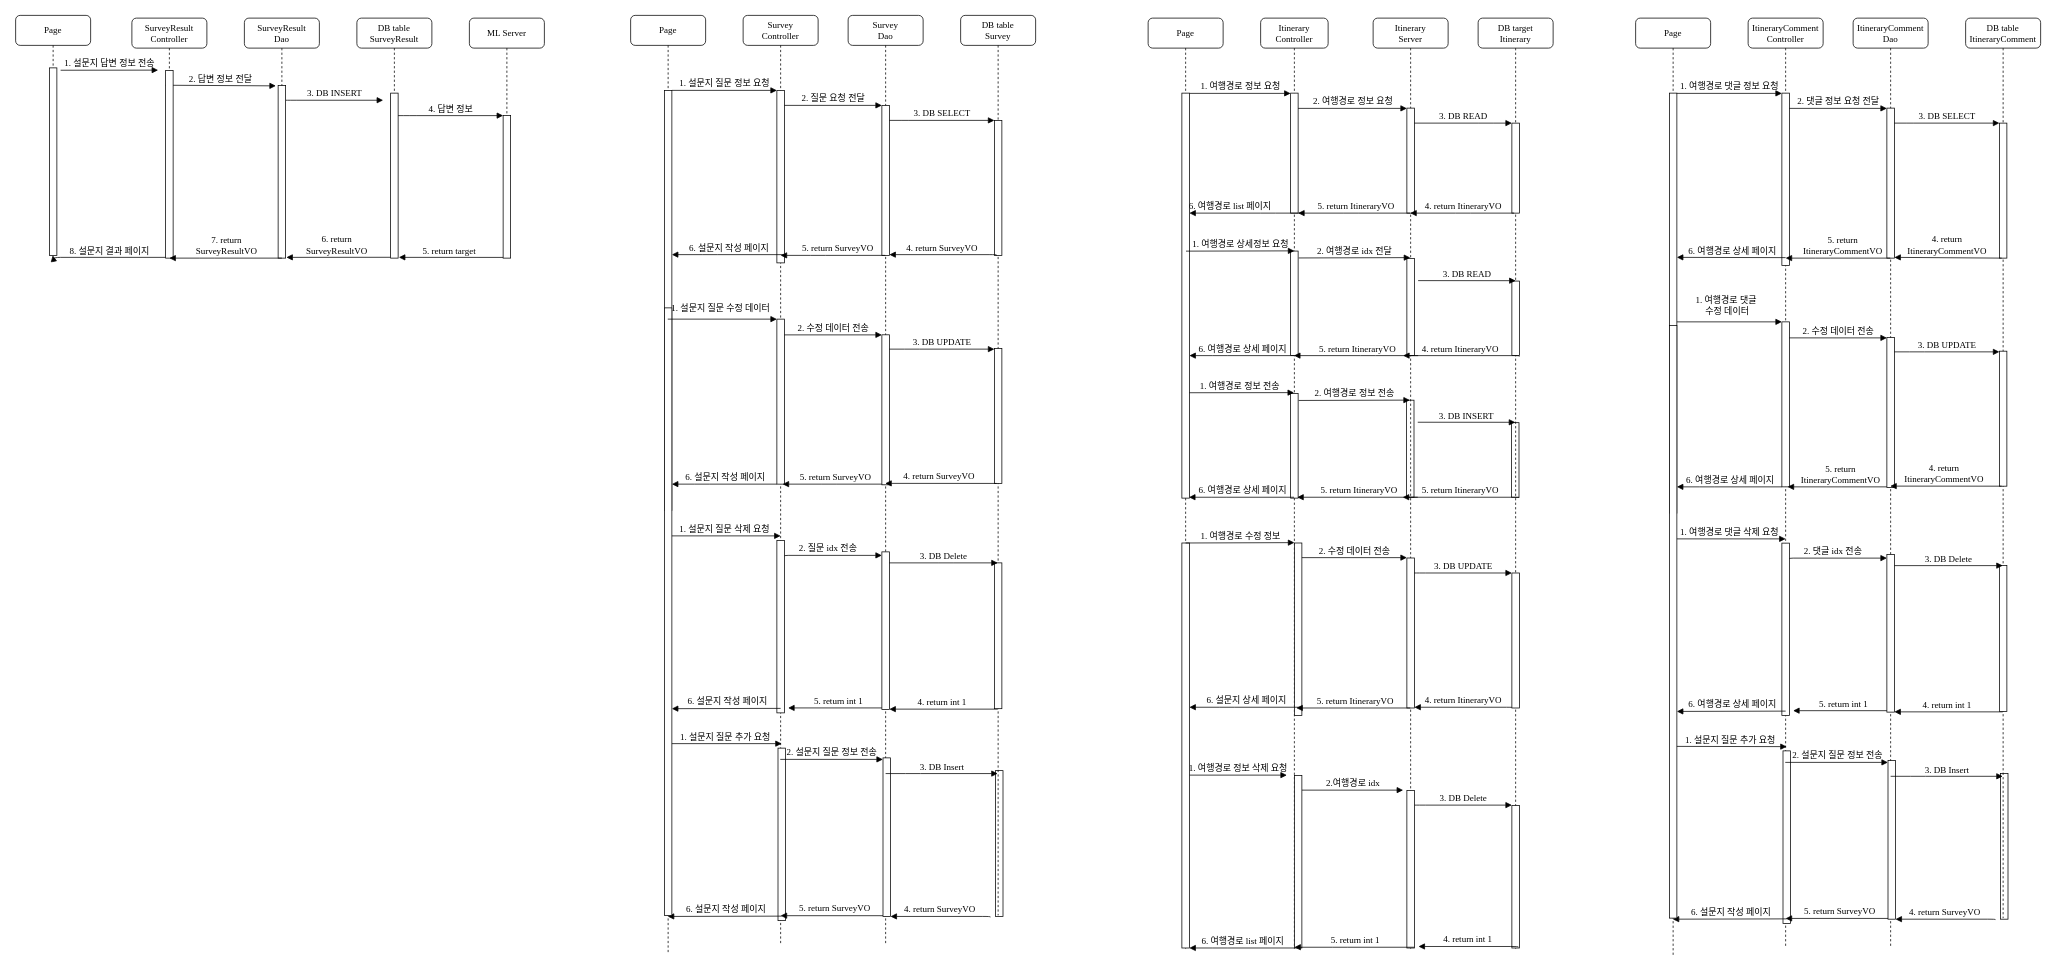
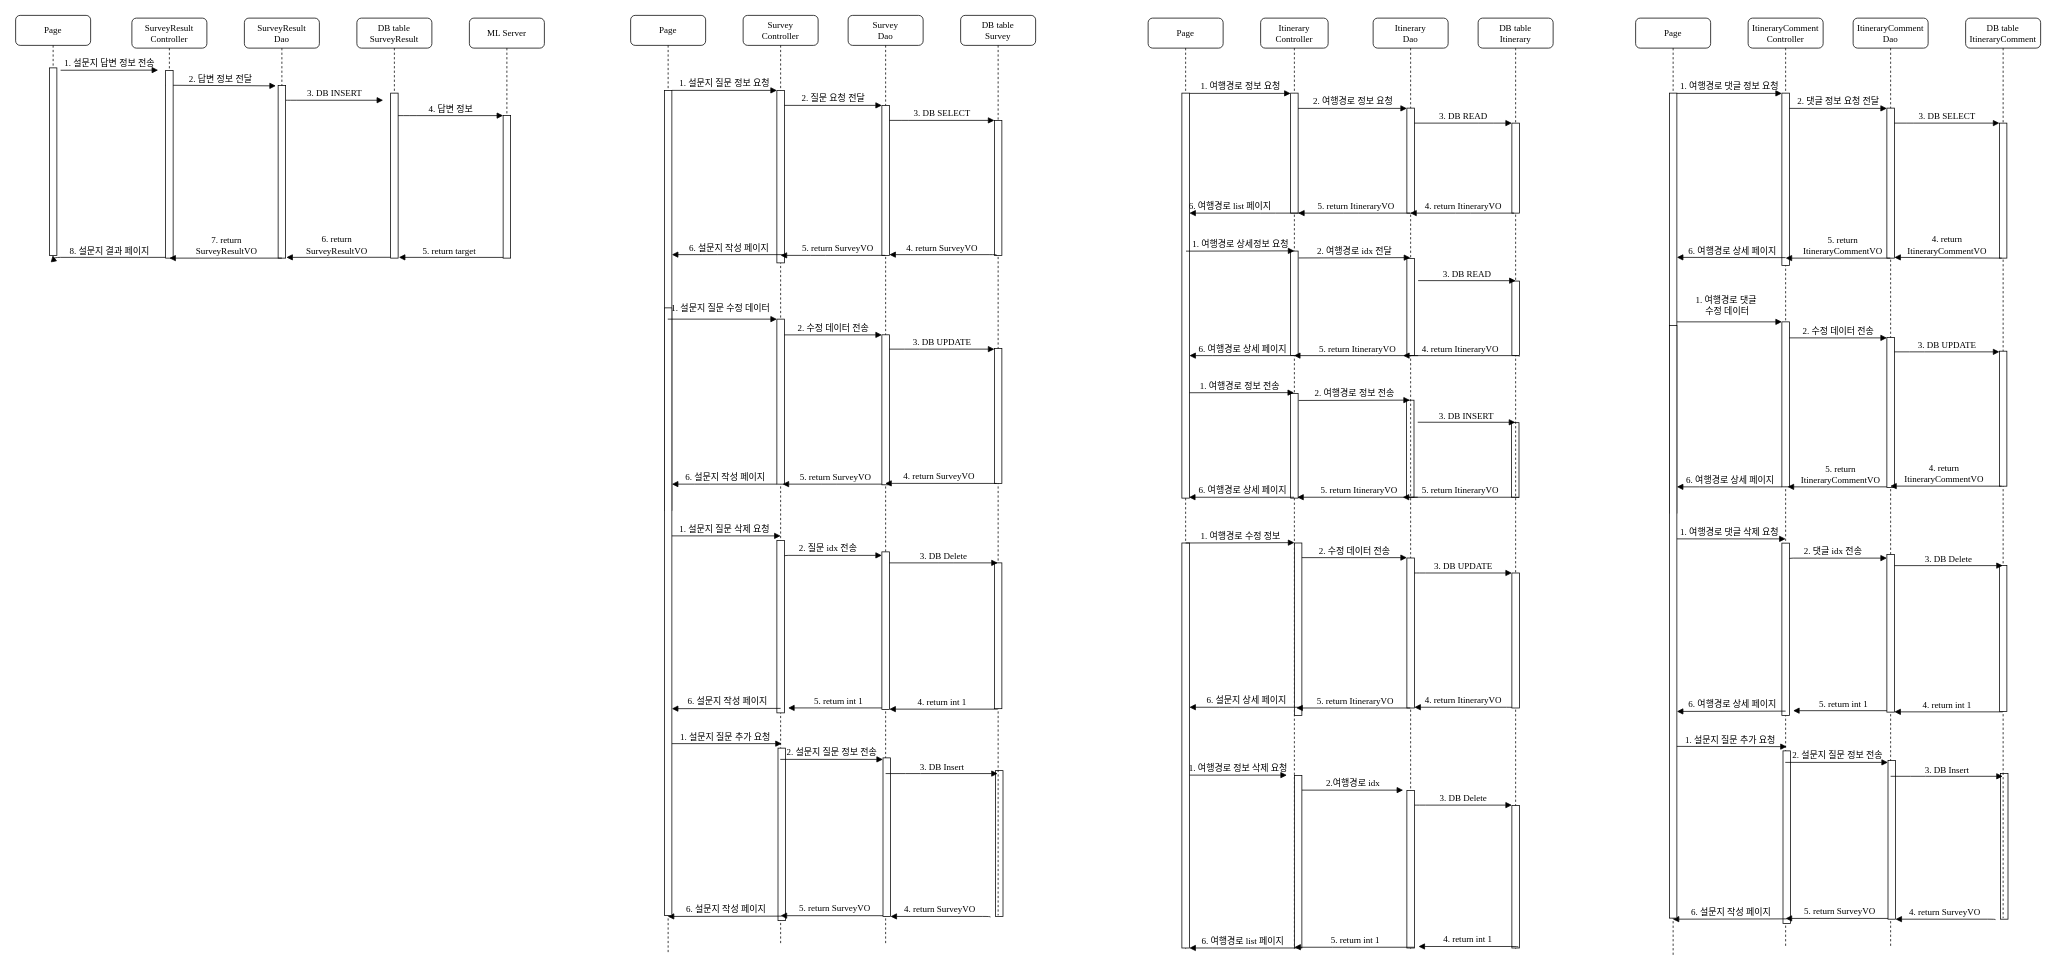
node "Itinerary Server": label "Itinerary Server" -> "Itinerary Dao"
node "DB target Itinerary": label "DB target Itinerary" -> "DB table Itinerary"
